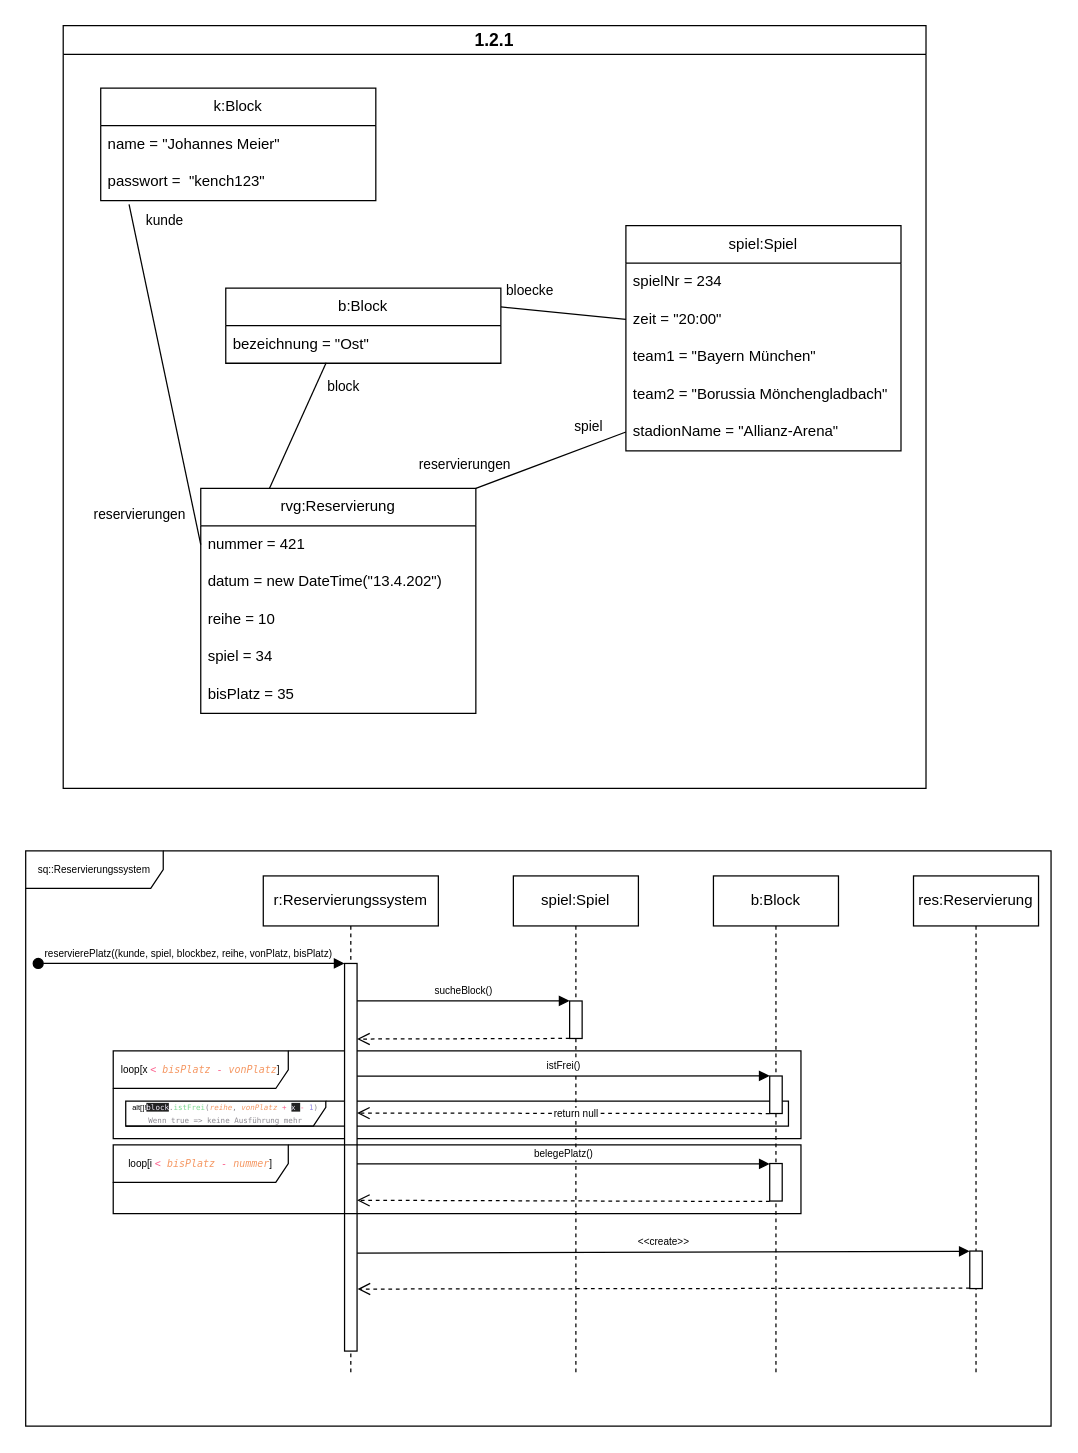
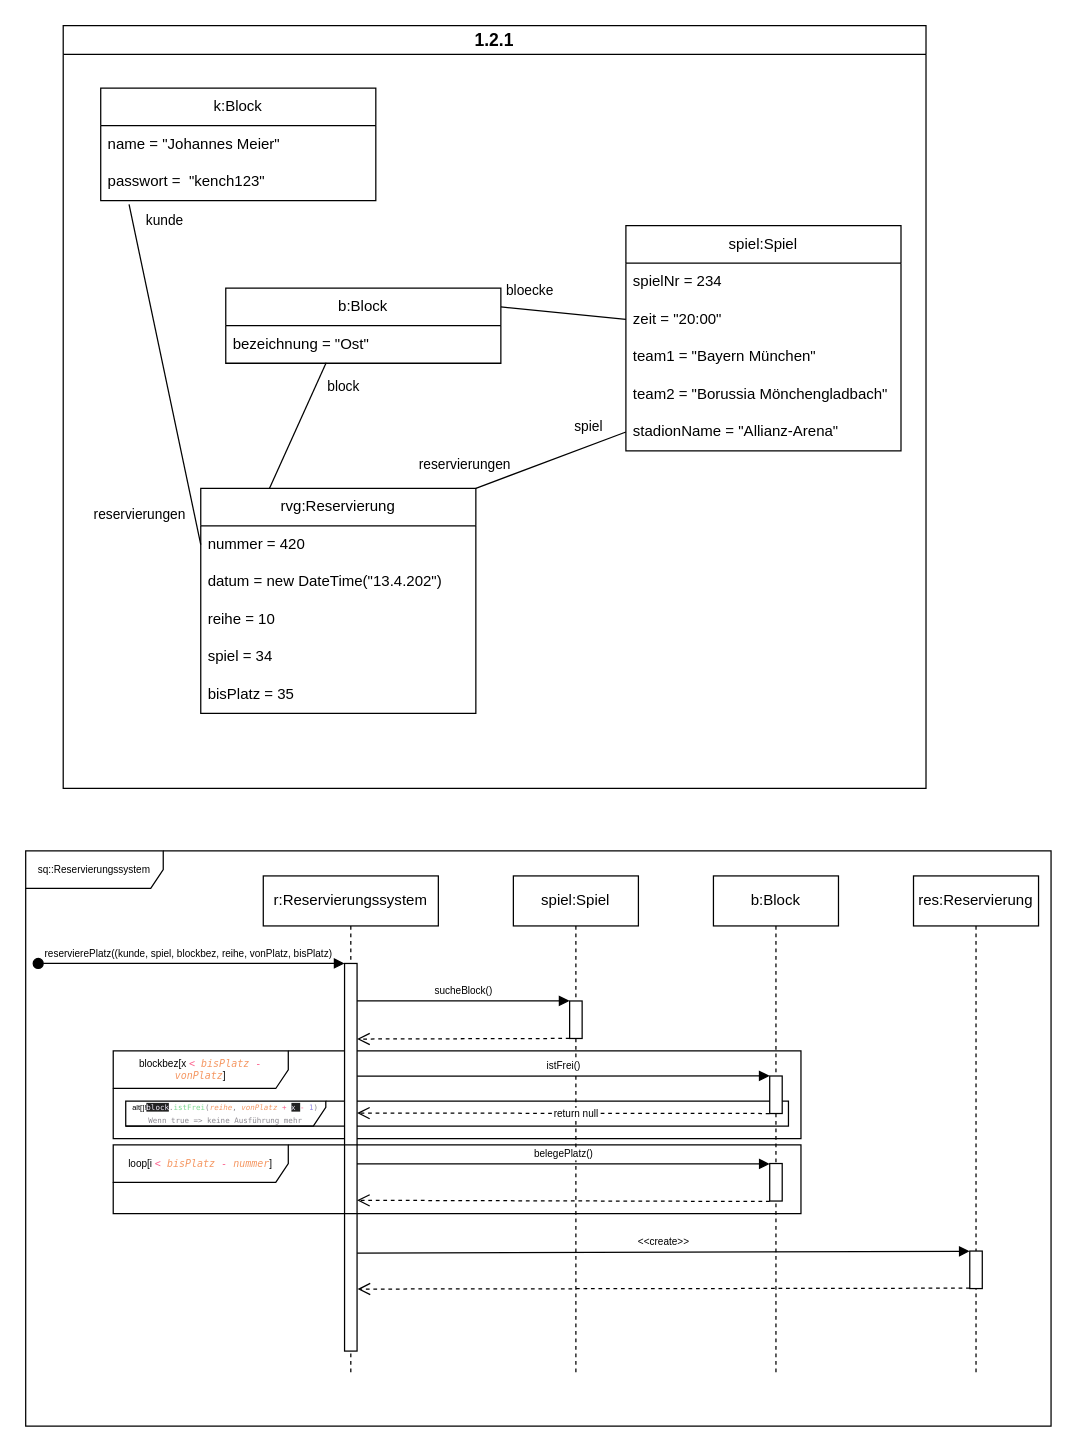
node "nummer = 421": label "nummer = 421" -> "nummer = 420"
node "loop[x < bisPlatz - vonPlatz]": label "loop[x < bisPlatz - vonPlatz]" -> "blockbez[x < bisPlatz - vonPlatz]"
